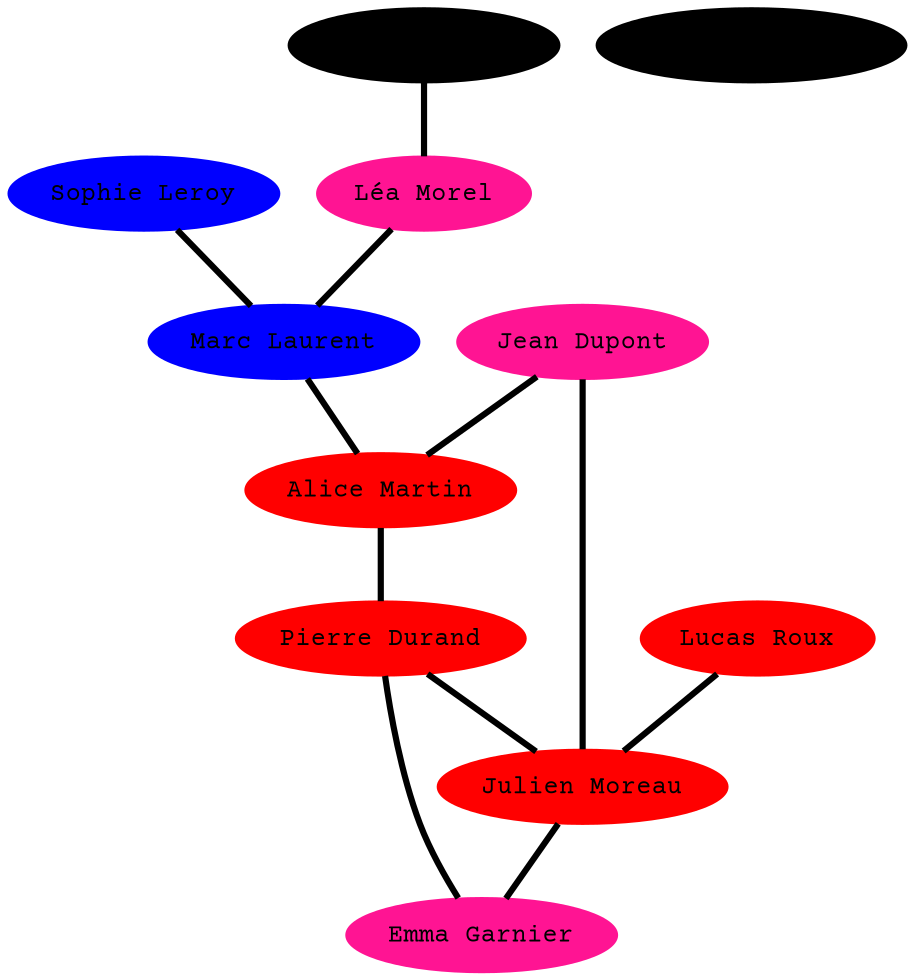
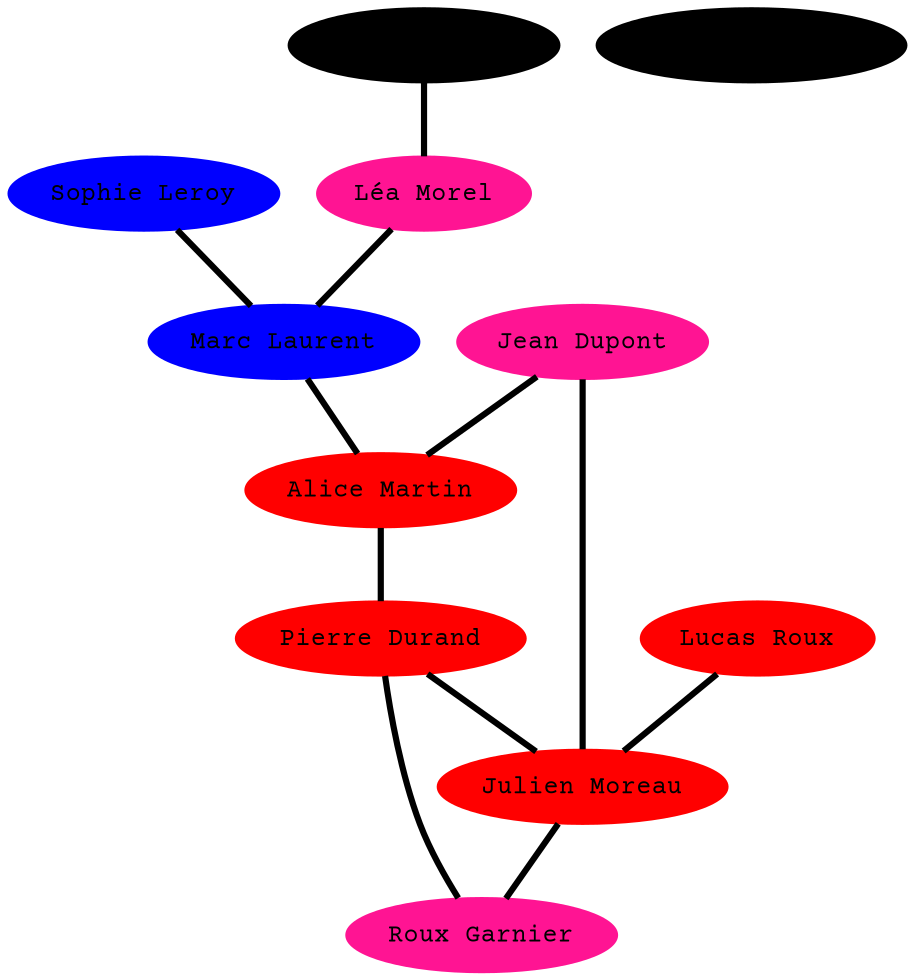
node "Emma Garnier": label "Emma Garnier" -> "Roux Garnier"
